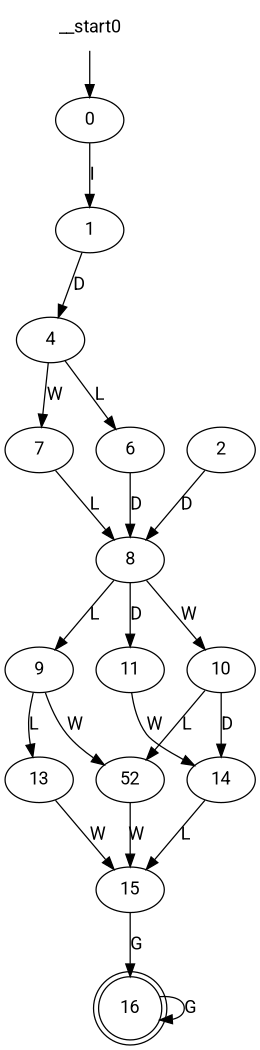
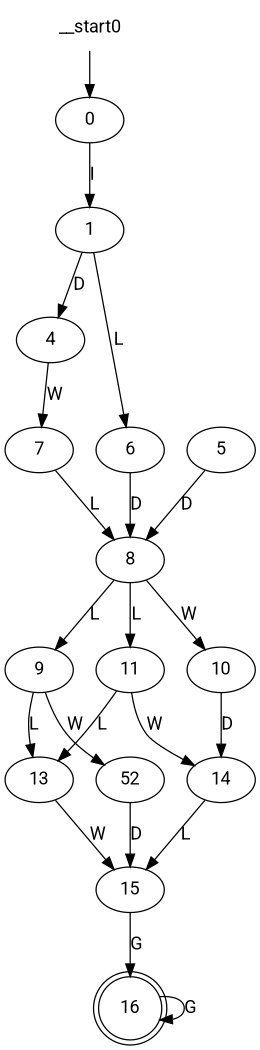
edge "4" -> "6": now "1" -> "6"
node "2": label "2" -> "5"
edge "8" -> "11": label "D" -> "L"
edge "10" -> "52": removed, label "L"
edge "11" -> "13": added, label "L"
edge "52" -> "15": label "W" -> "D"
